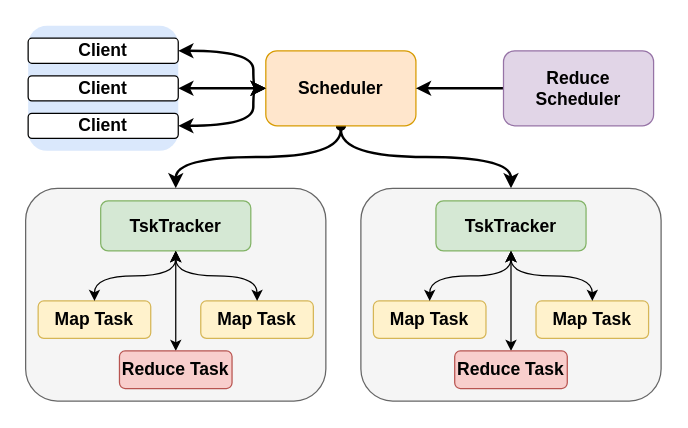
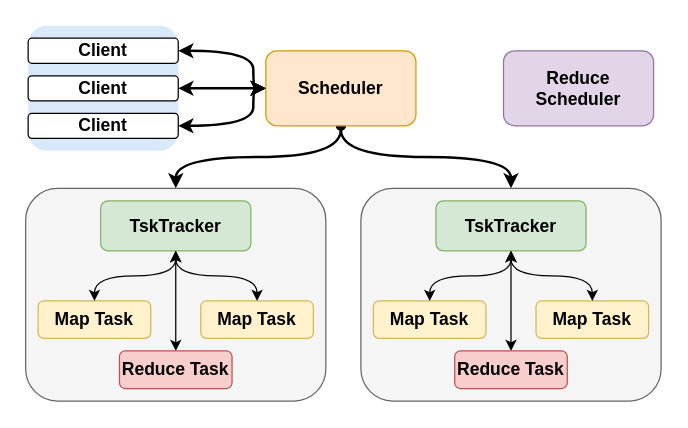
edge "Reduce Scheduler" -> "Scheduler": removed
